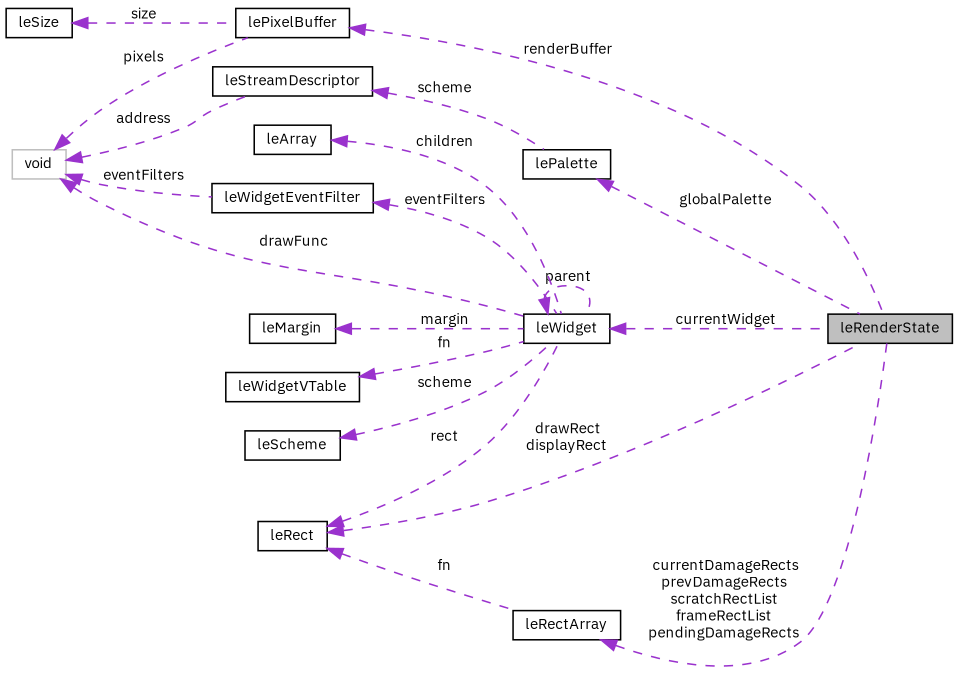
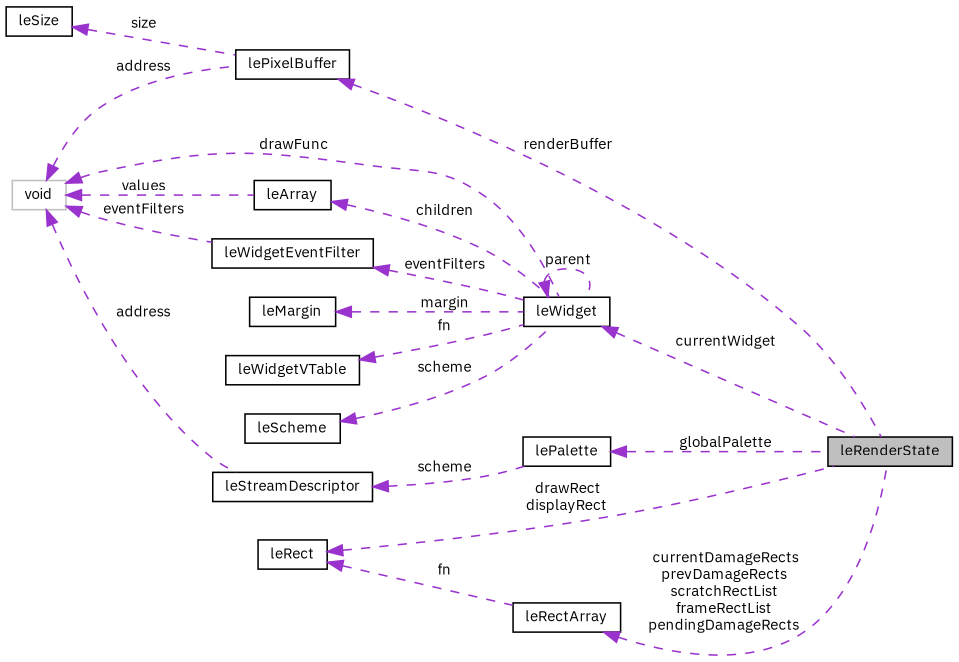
edge "lePixelBuffer" -> "void": label " pixels" -> " address"
edge "leArray" -> "void": added, label "values"
edge "leWidget" -> "leRect": removed, label "rect"
